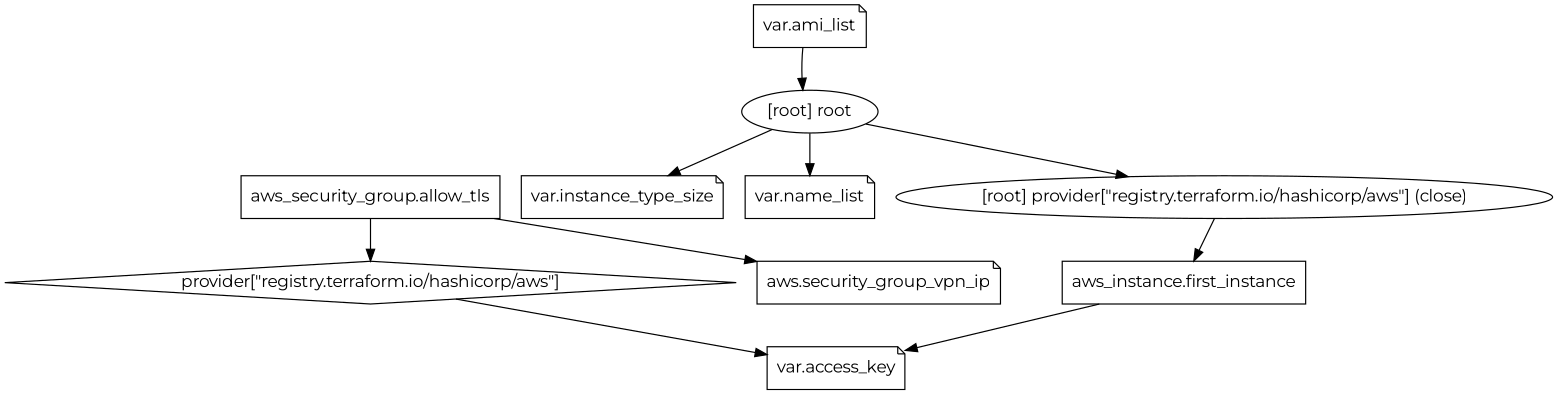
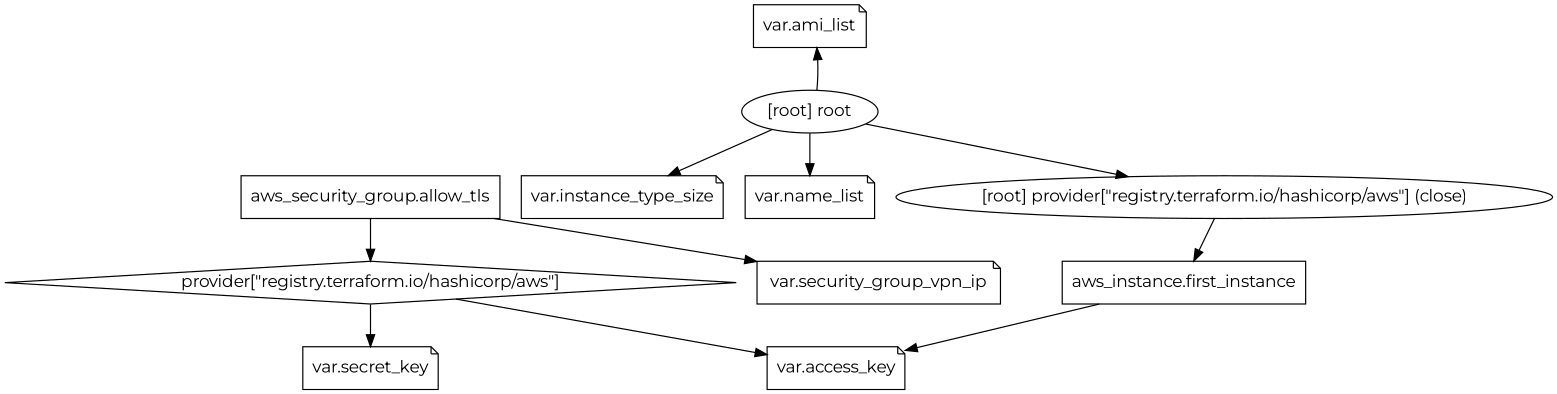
edge "var.ami_list" -> "[root] root": reversed
node "aws.security_group_vpn_ip": label "aws.security_group_vpn_ip" -> "var.security_group_vpn_ip"
node "var.secret_key": added
